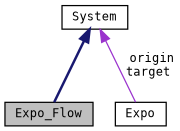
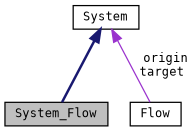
node "Expo_Flow": label "Expo_Flow" -> "System_Flow"
node "Expo": label "Expo" -> "Flow"
